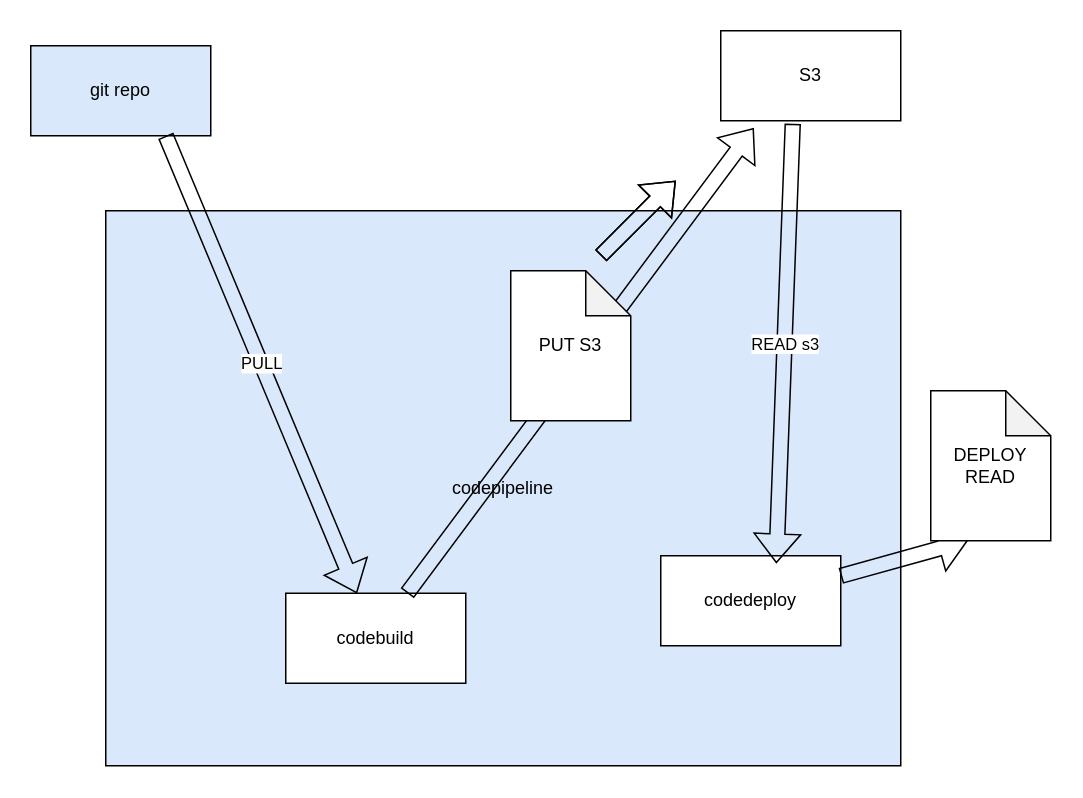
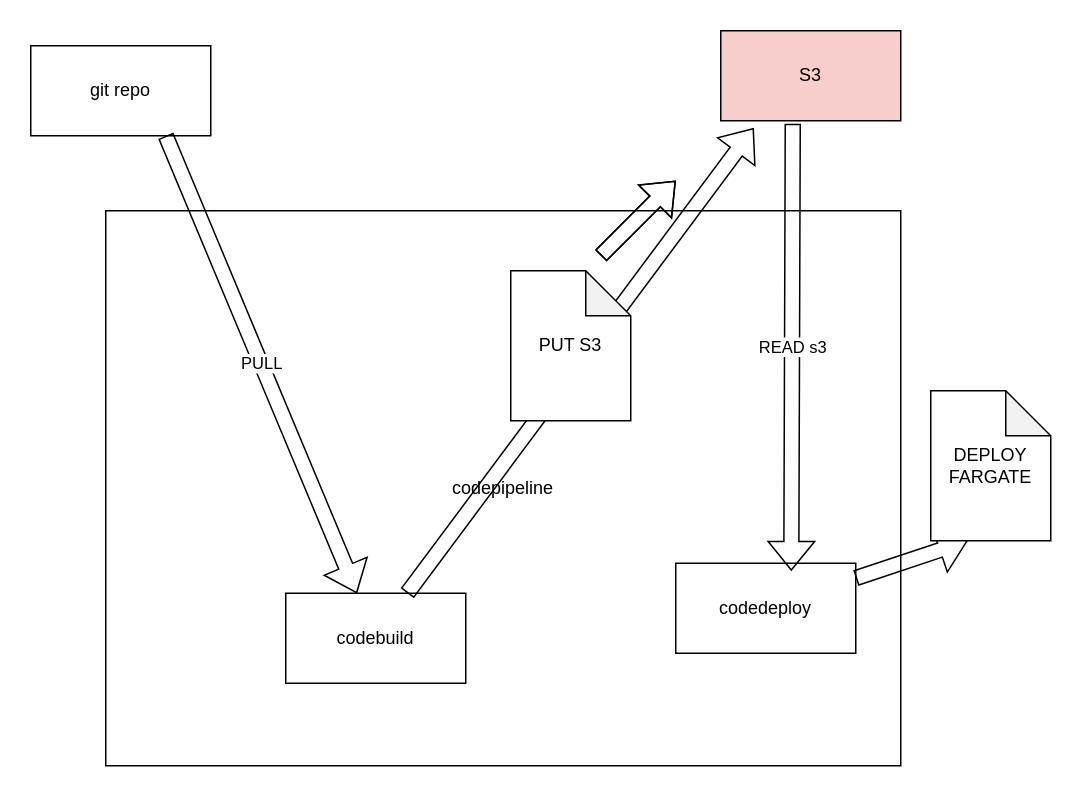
node "S3": fillcolor #ffffff -> #f8cecc
node "git repo": fillcolor #dae8fc -> #ffffff
node "DEPLOY READ": label "DEPLOY READ" -> "DEPLOY FARGATE"
node "codepipeline": fillcolor #dae8fc -> #ffffff
node "codedeploy": moved (751, 601) -> (766, 608)
